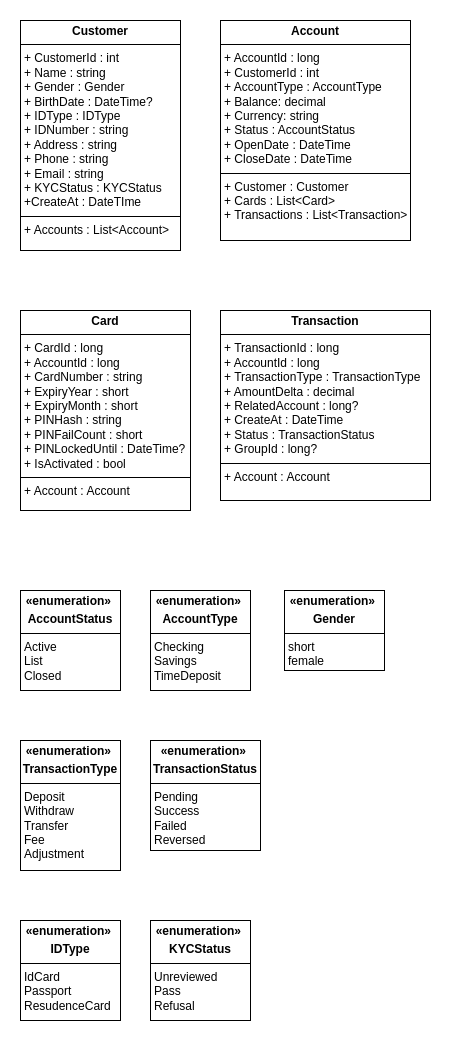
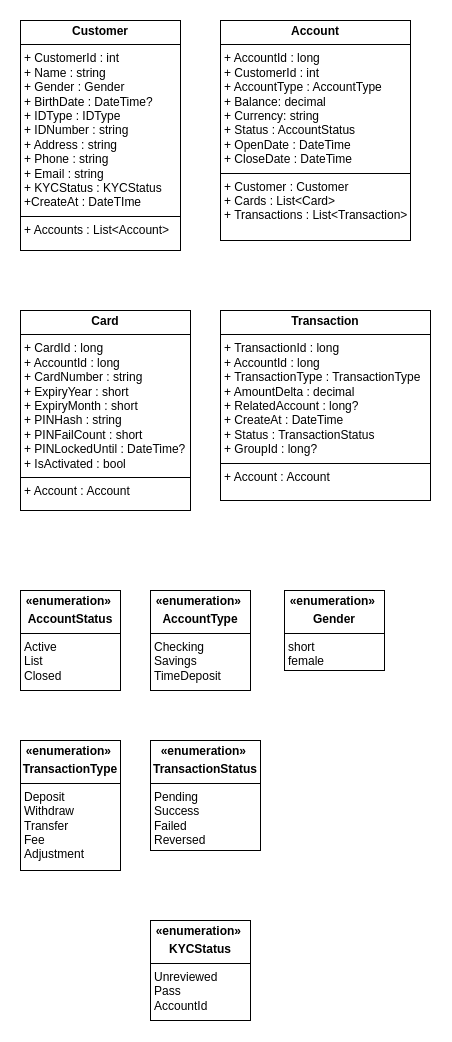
node "«enumeration» KYCStatus Unreviewed Pass Refusal": label "«enumeration» KYCStatus Unreviewed Pass Refusal" -> "«enumeration» KYCStatus Unreviewed Pass AccountId"
node "«enumeration» IDType IdCard Passport ResudenceCard": removed
